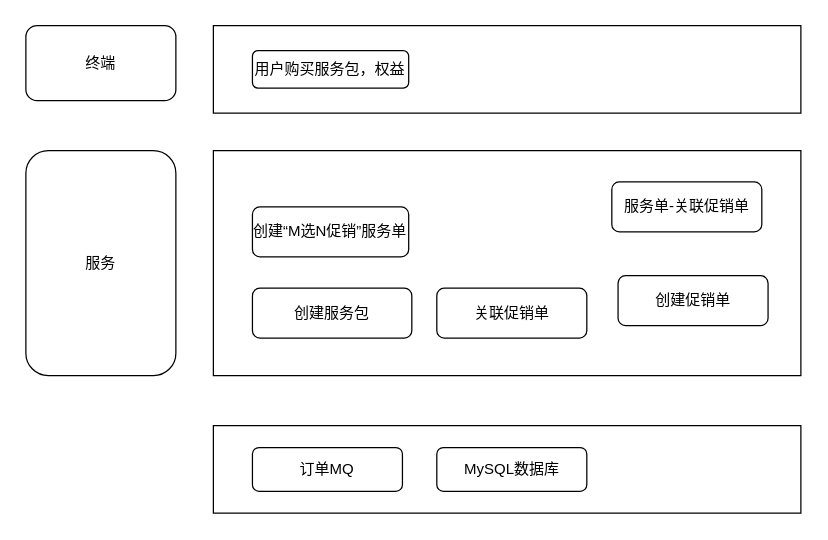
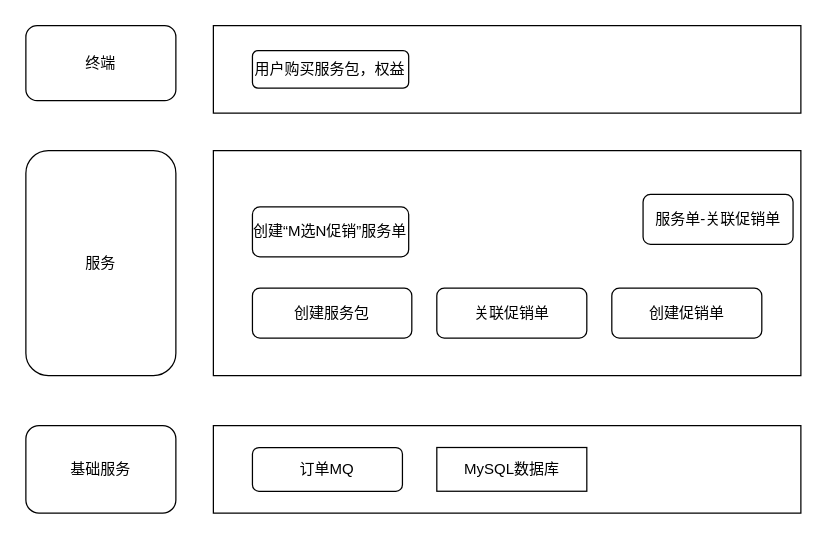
node "服务单-关联促销单": moved (687, 207) -> (718, 219)
node "创建促销单": moved (693, 301) -> (687, 313)
node "基础服务": added
node "MySQL数据库": shape rounded rectangle -> rectangle
